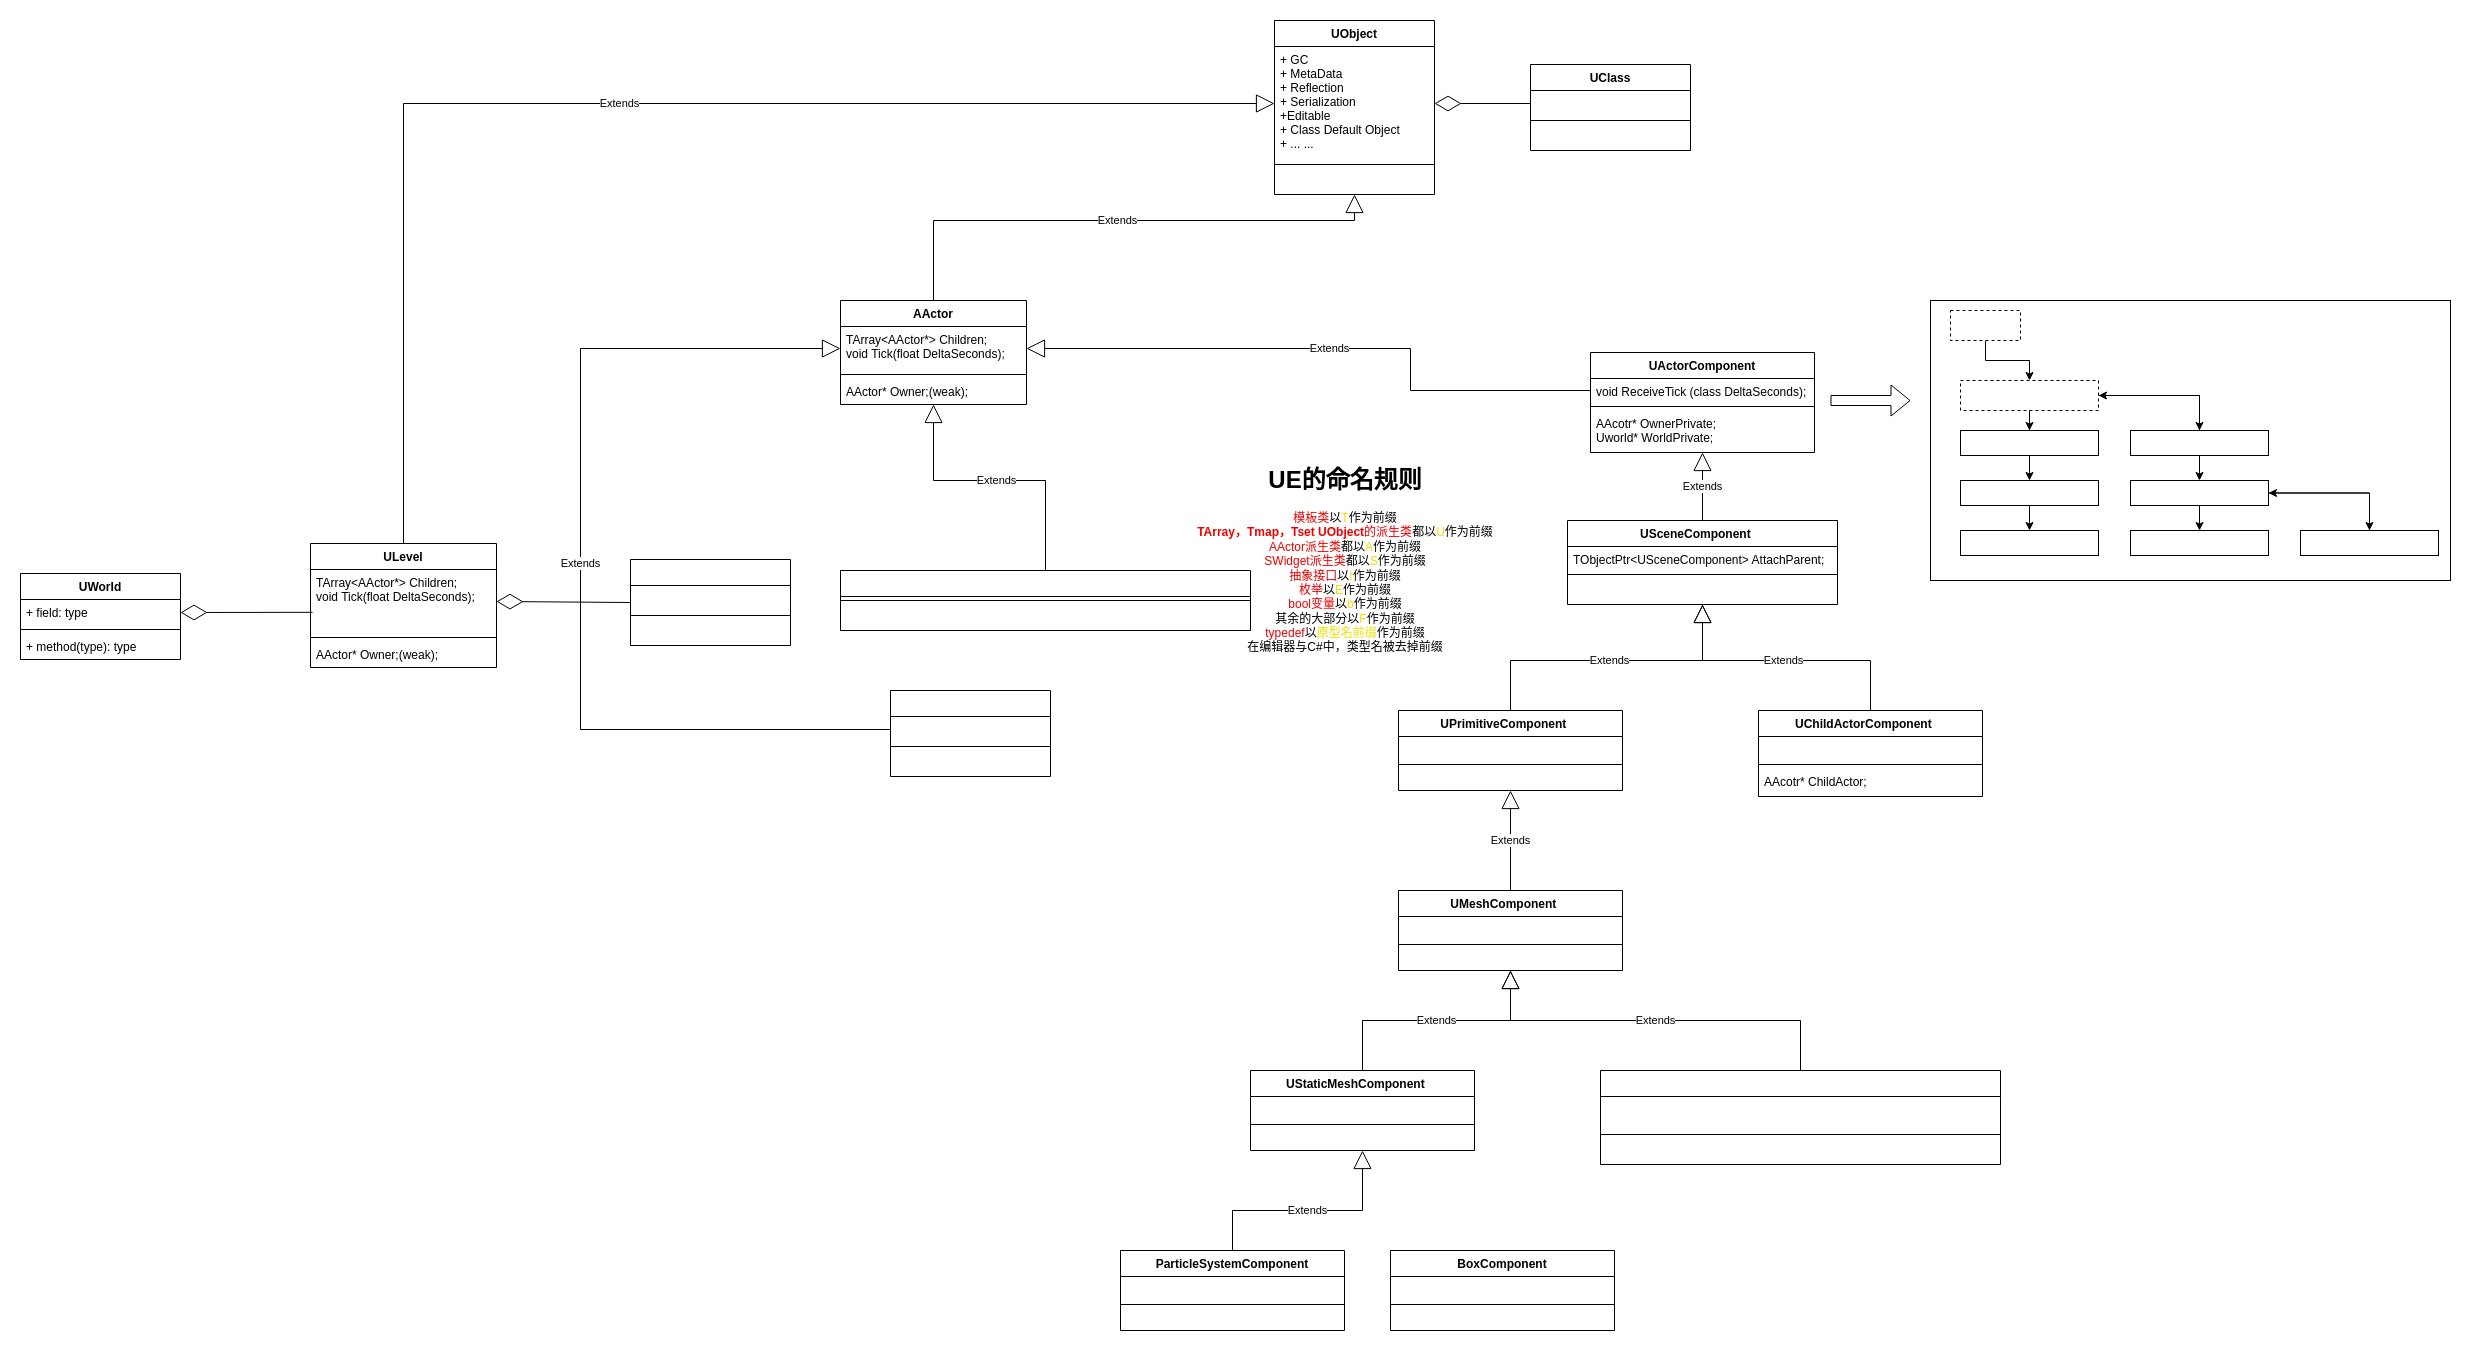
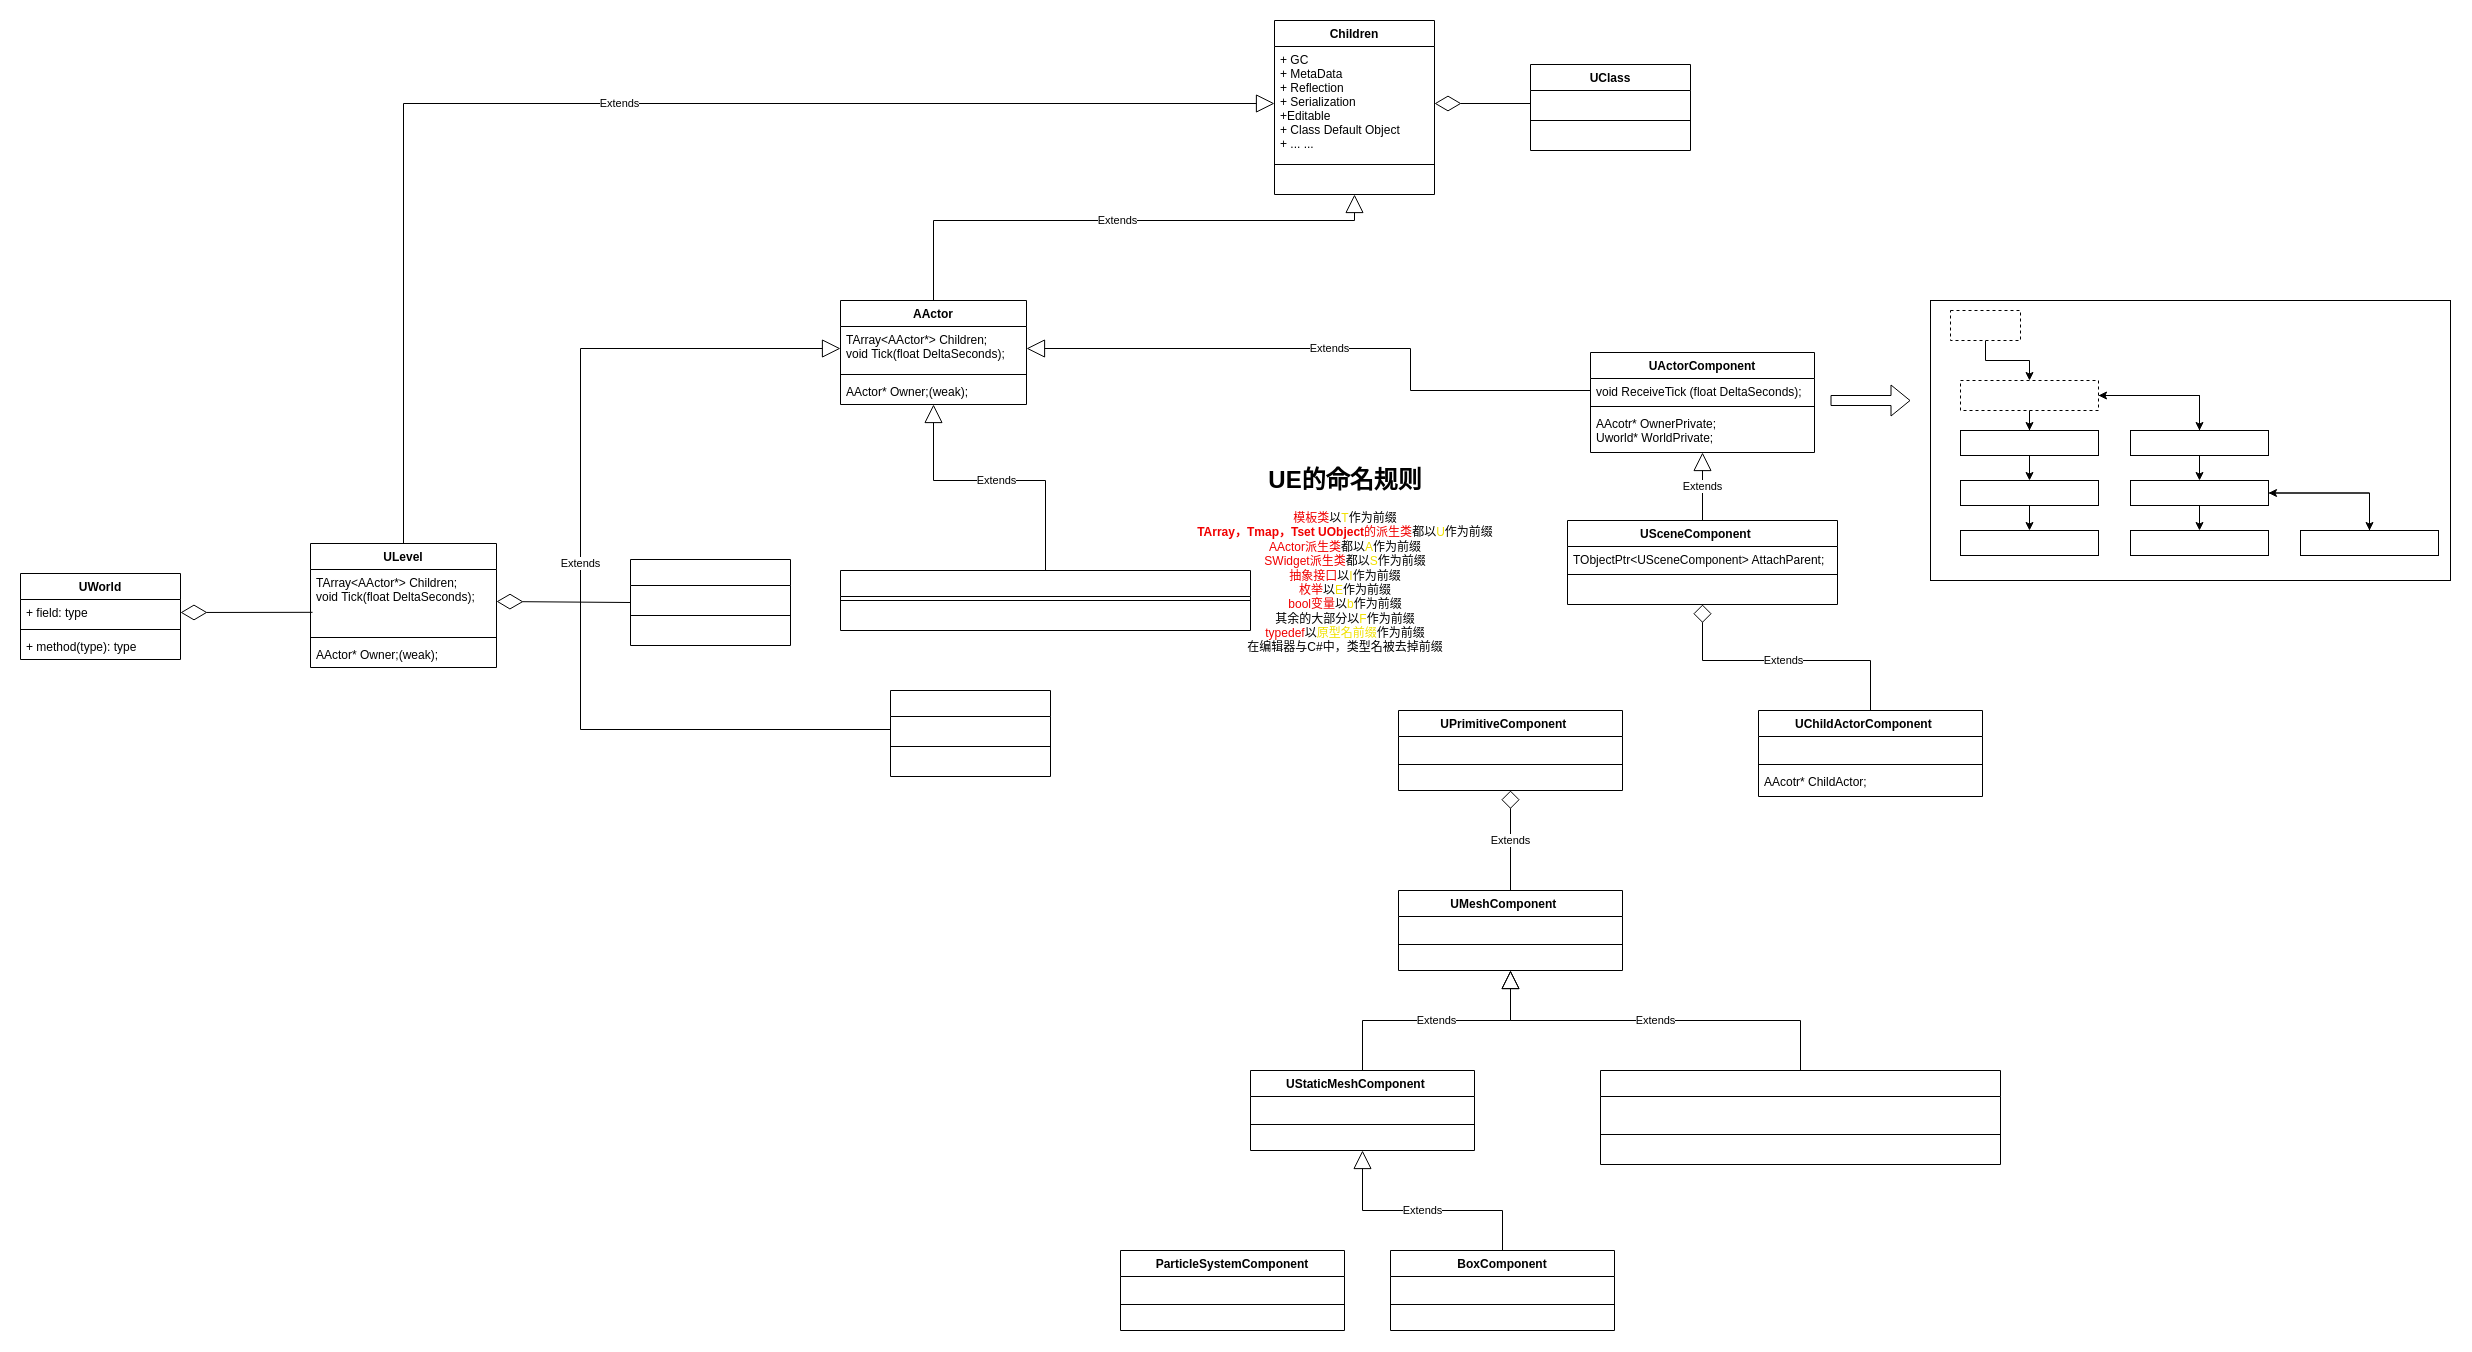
node "UObject": label "UObject" -> "Children"
node "void ReceiveTick (class DeltaSeconds);": label "void ReceiveTick (class DeltaSeconds);" -> "void ReceiveTick (float DeltaSeconds);"
edge "UPrimitiveComponent" -> "USceneComponent": removed, label "Extends"
edge "UChildActorComponent" -> "USceneComponent": arrowhead block -> diamond
edge "UMeshComponent" -> "UPrimitiveComponent": arrowhead block -> diamond
edge "ParticleSystemComponent" -> "UStaticMeshComponent": removed, label "Extends"
edge "BoxComponent" -> "UStaticMeshComponent": added, label "Extends"
